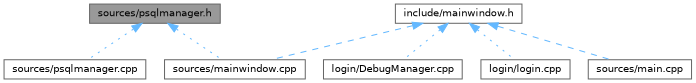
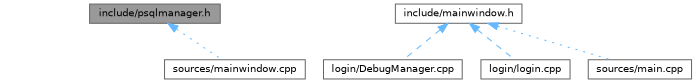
node "sources/psqlmanager.h": label "sources/psqlmanager.h" -> "include/psqlmanager.h"
edge "sources/mainwindow.cpp" -> "include/mainwindow.h": removed
edge "sources/main.cpp" -> "include/mainwindow.h": style dashed -> dotted
edge "login/DebugManager.cpp" -> "include/mainwindow.h": style dotted -> dashed
edge "login/login.cpp" -> "include/mainwindow.h": style dotted -> dashed
node "sources/psqlmanager.cpp": removed
